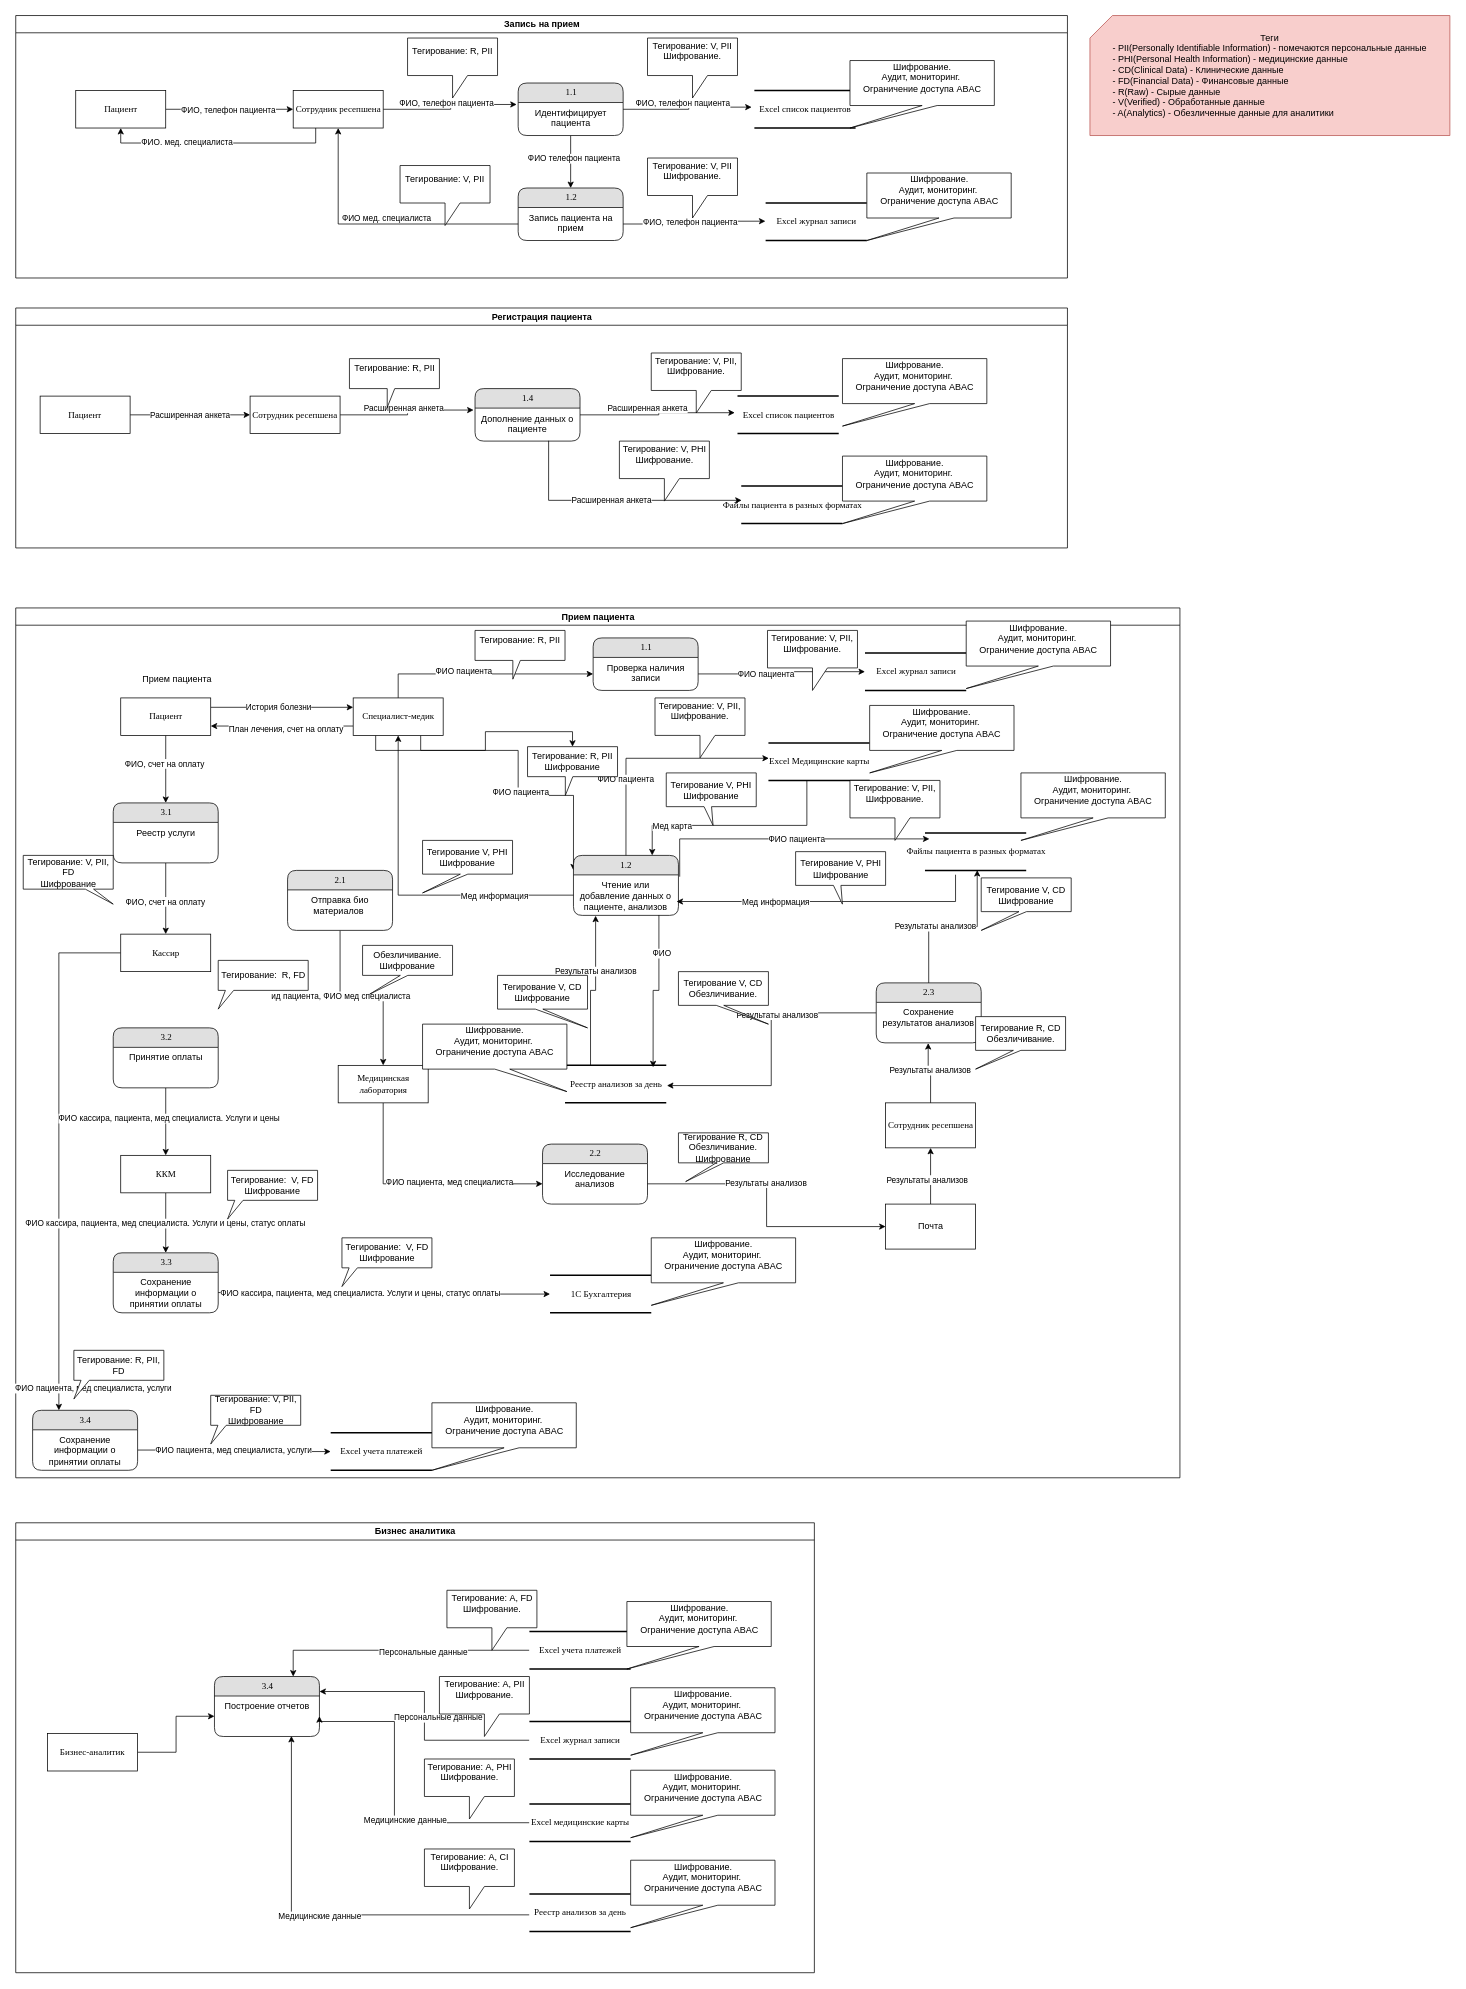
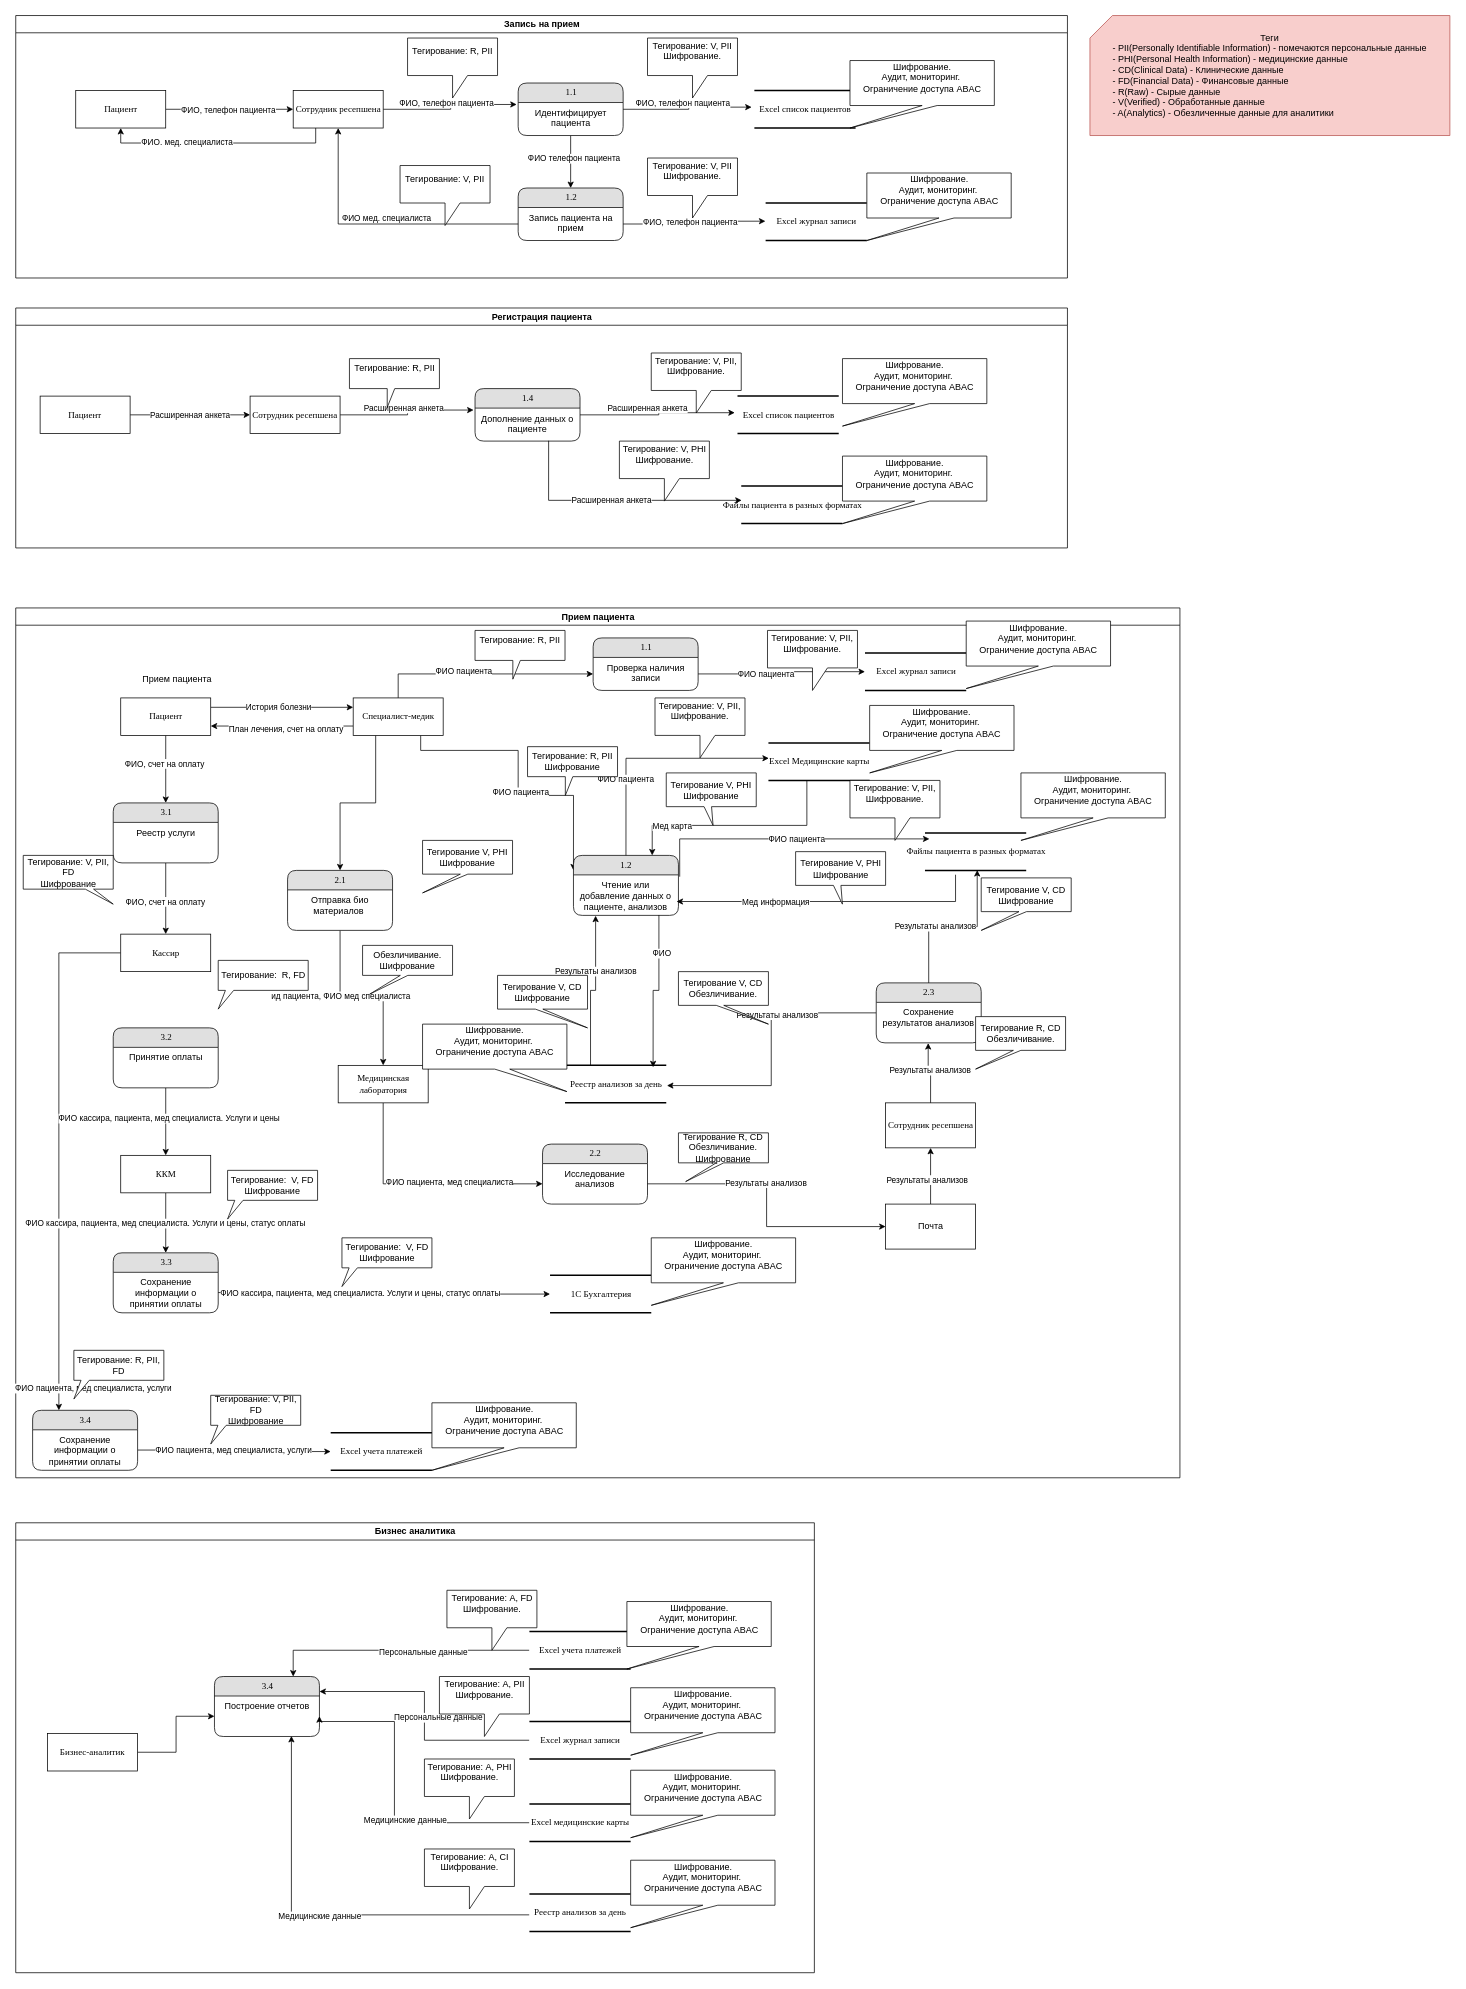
edge "Специалист-медик" -> "Тегирование: R, PII Шифрование": now "Специалист-медик" -> "2.1"
edge "Чтение или добавление данных о пациенте, анализов" -> "Специалист-медик": removed, label "Мед информация"
